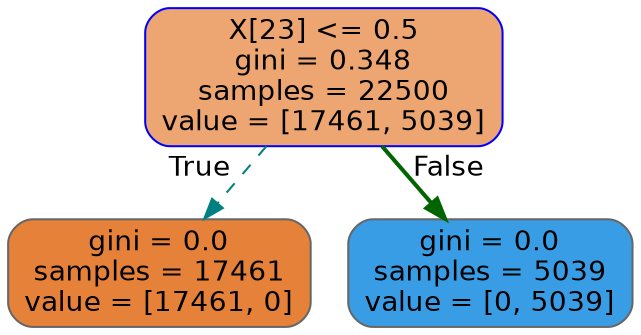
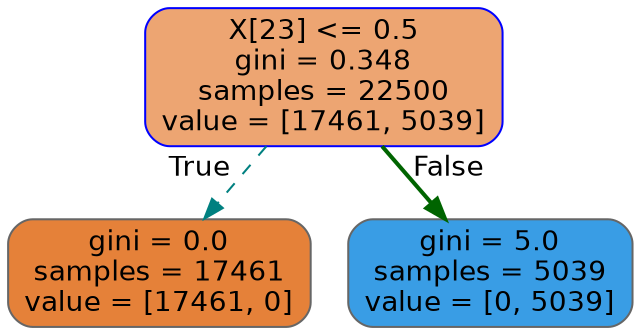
node "gini = 0.0 samples = 5039 value = [0, 5039]": label "gini = 0.0 samples = 5039 value = [0, 5039]" -> "gini = 5.0 samples = 5039 value = [0, 5039]"
